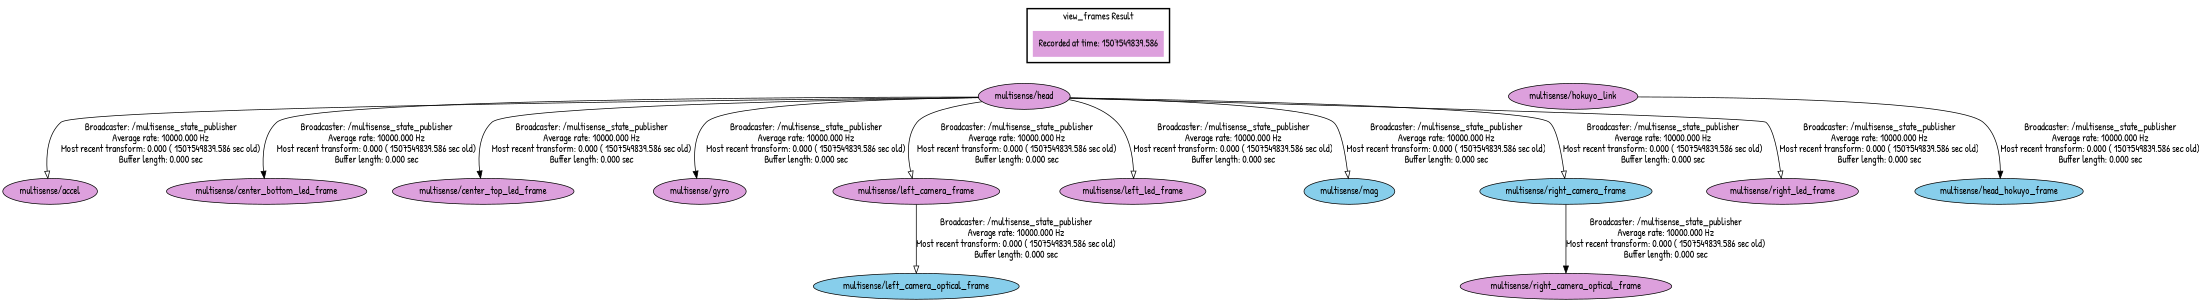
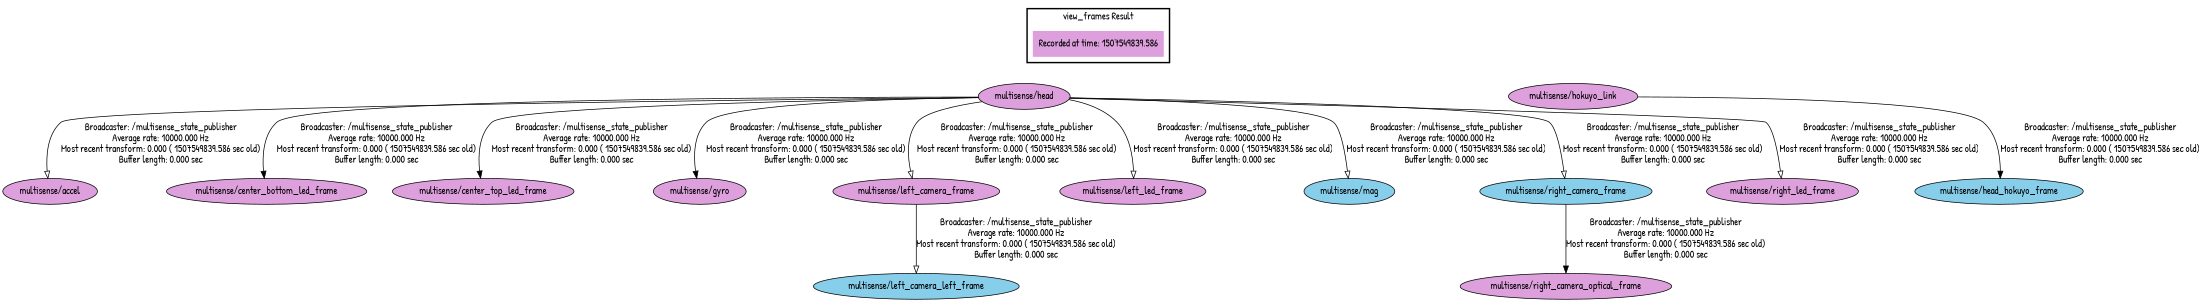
node "multisense/left_camera_optical_frame": label "multisense/left_camera_optical_frame" -> "multisense/left_camera_left_frame"
